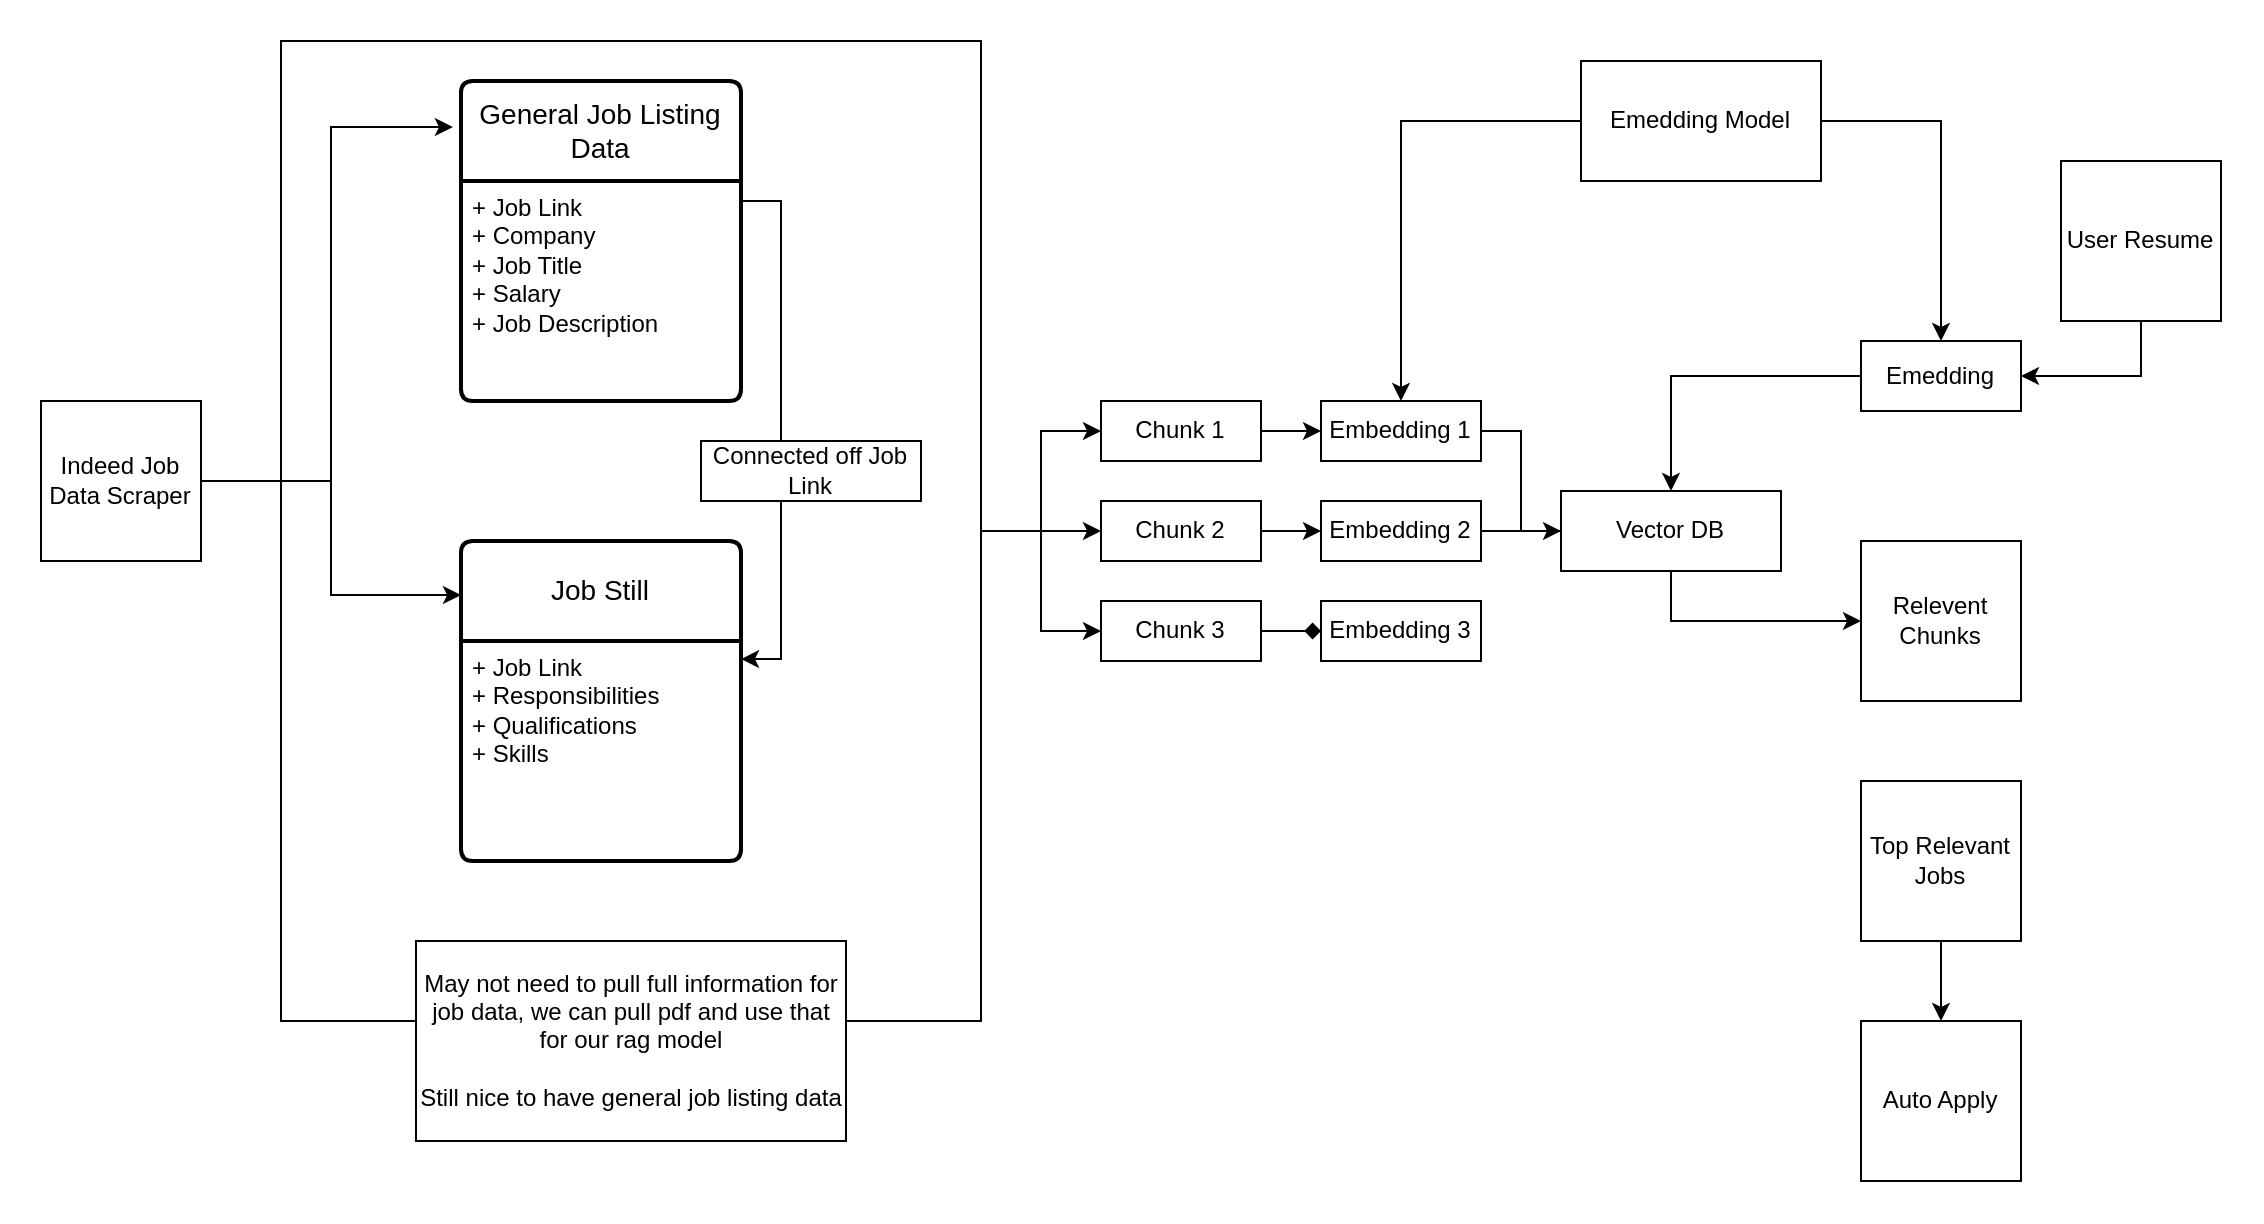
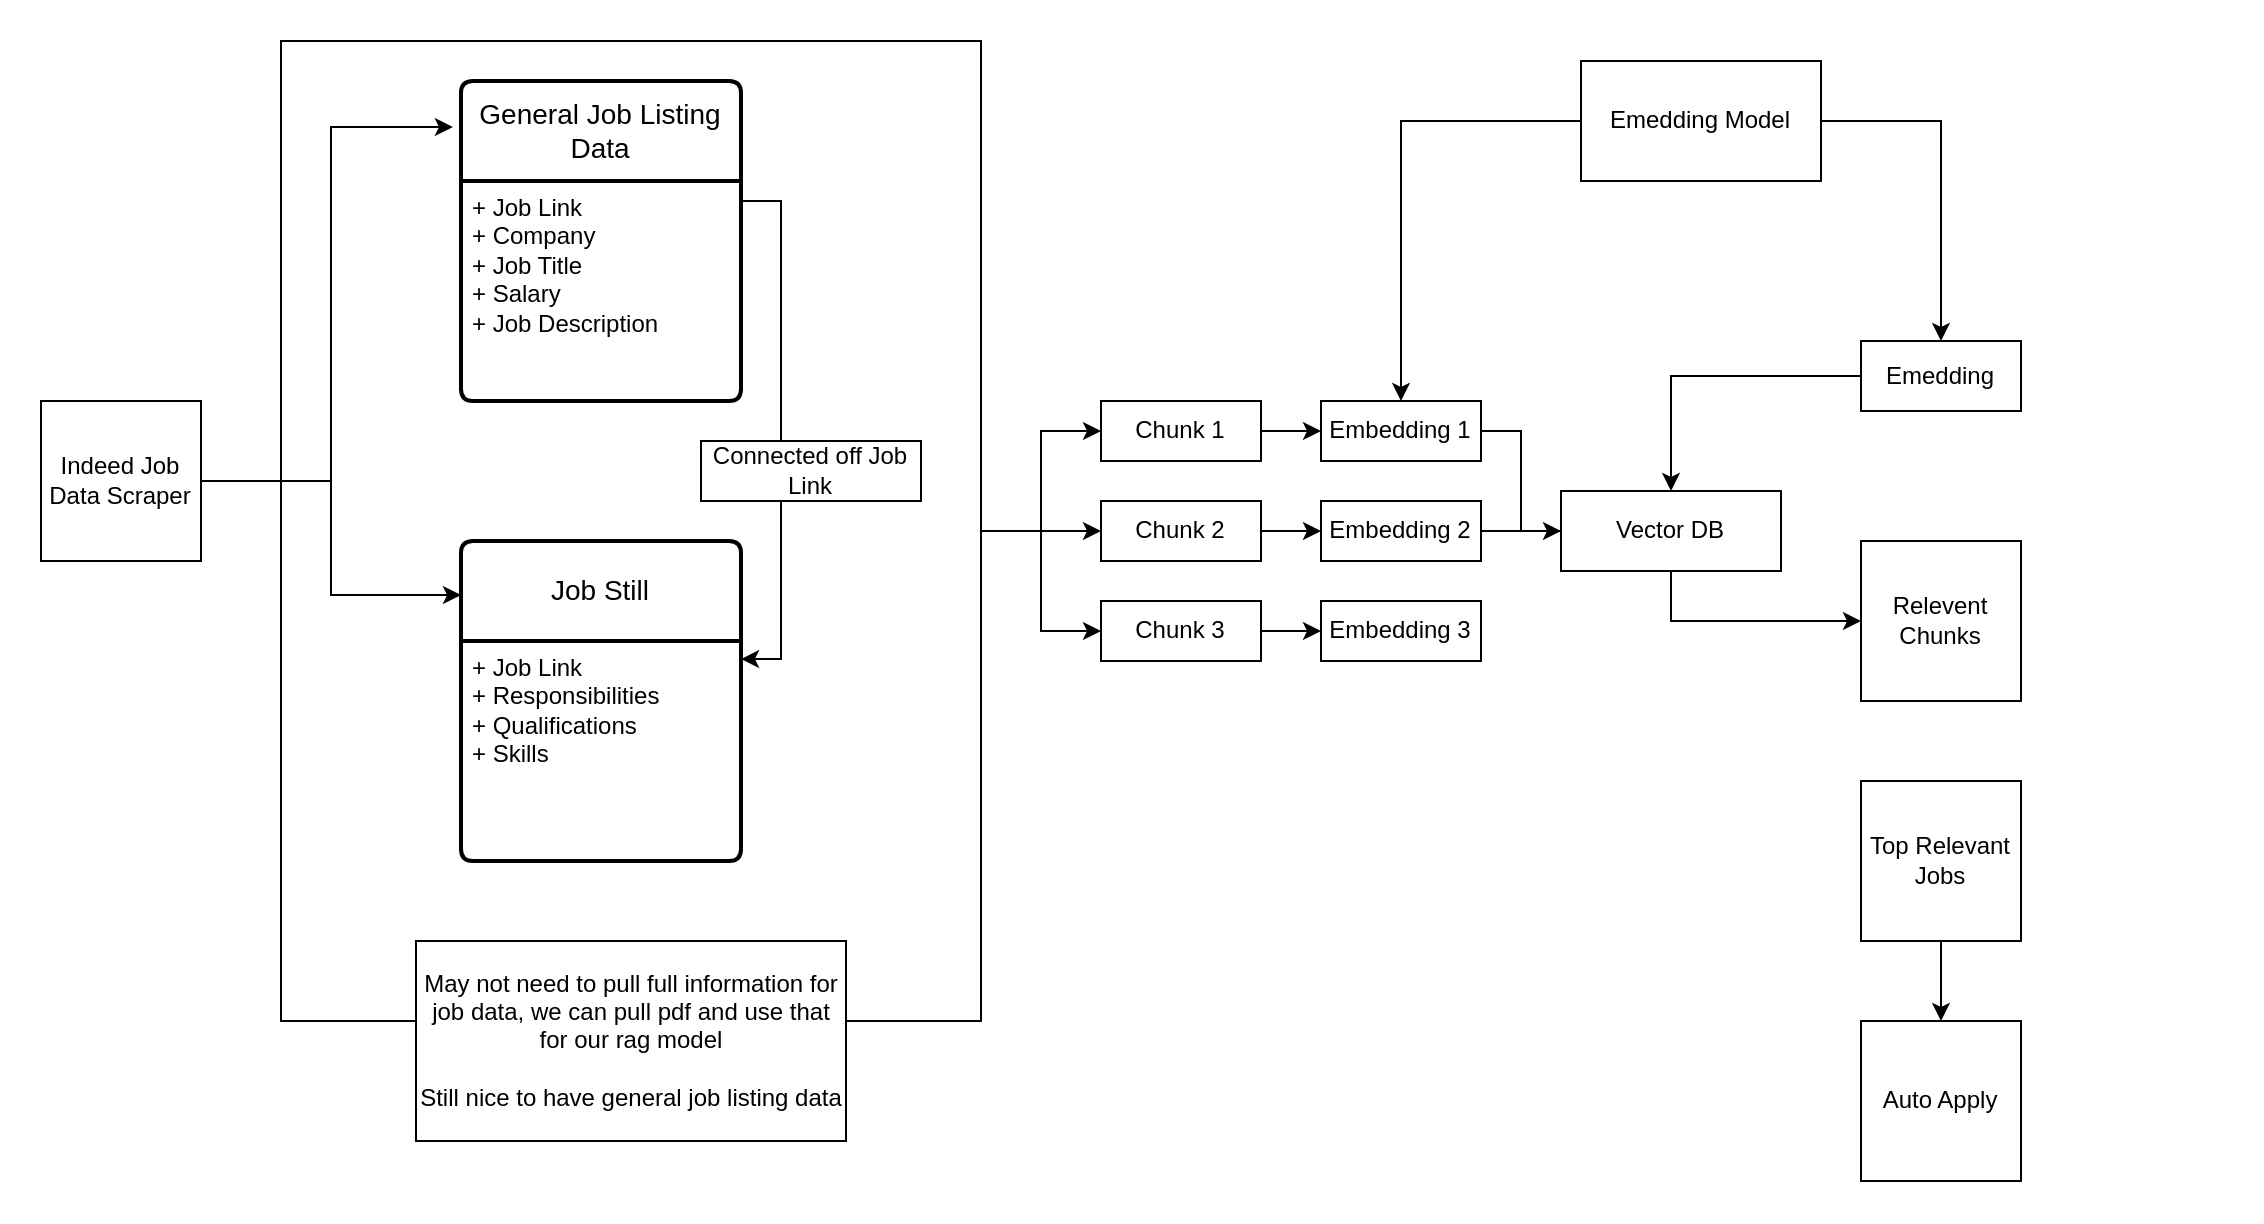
node "User Resume": removed
edge "User Resume" -> "Emedding": removed
edge "Chunk 3" -> "Embedding 3": arrowhead diamond -> classic
